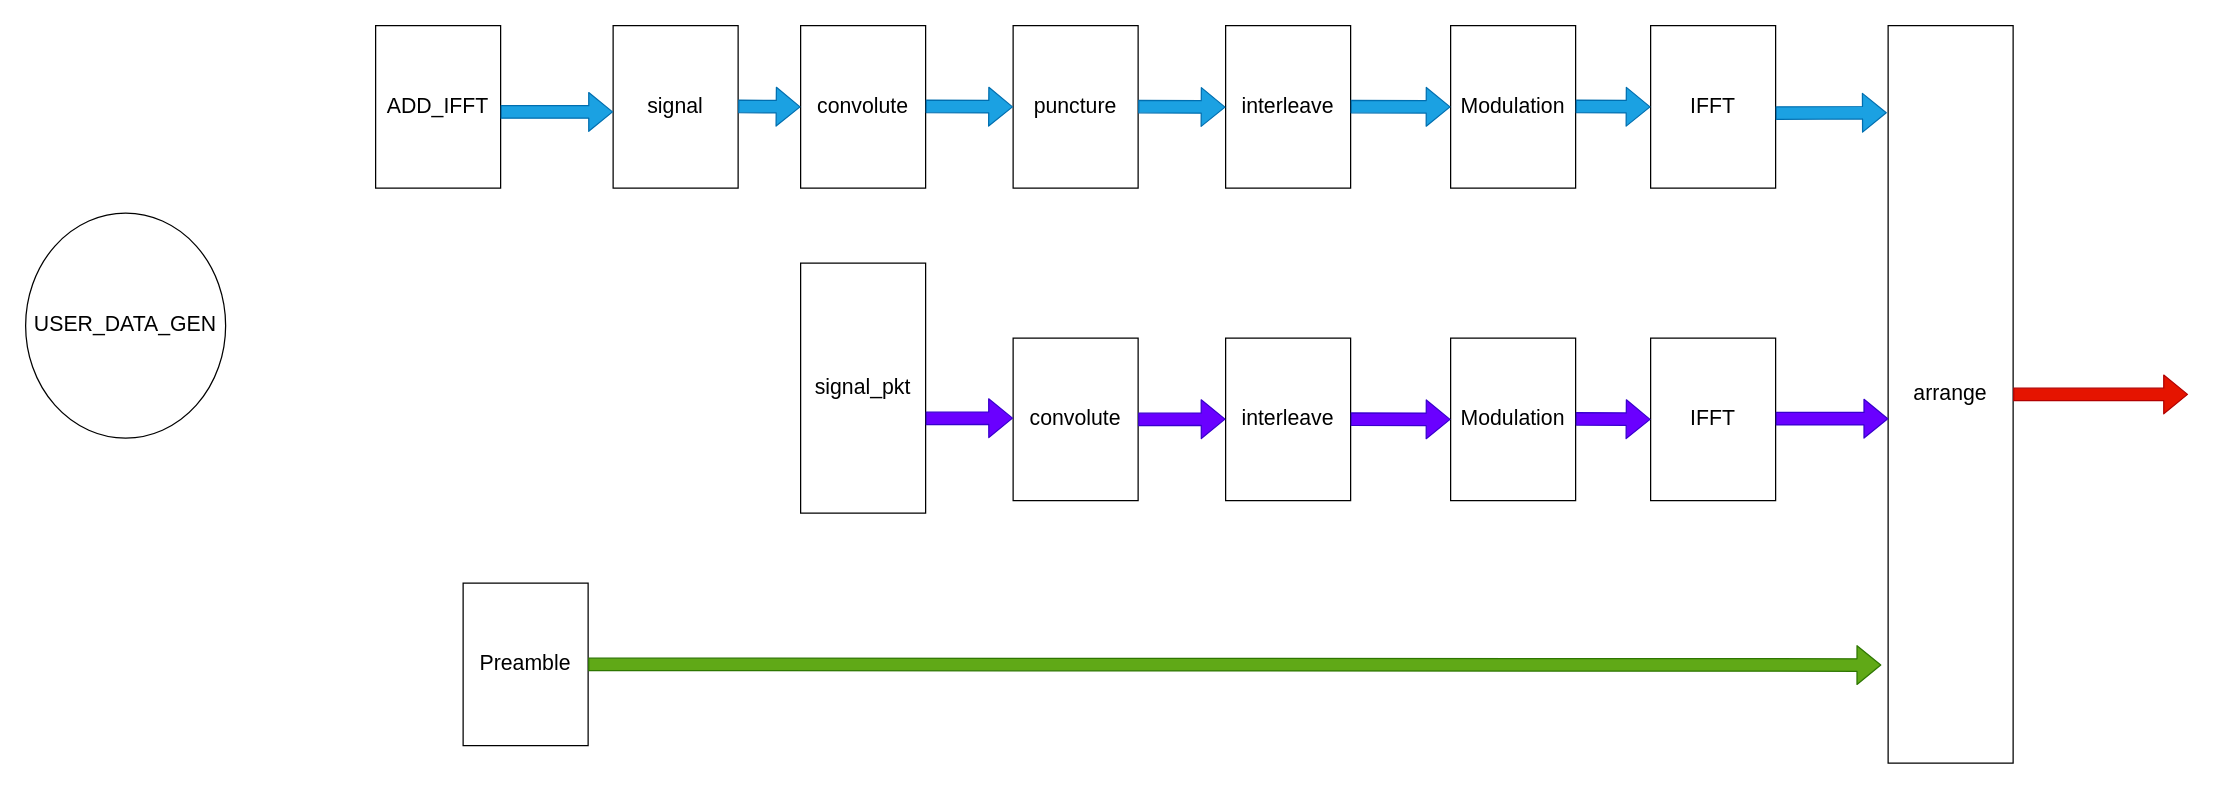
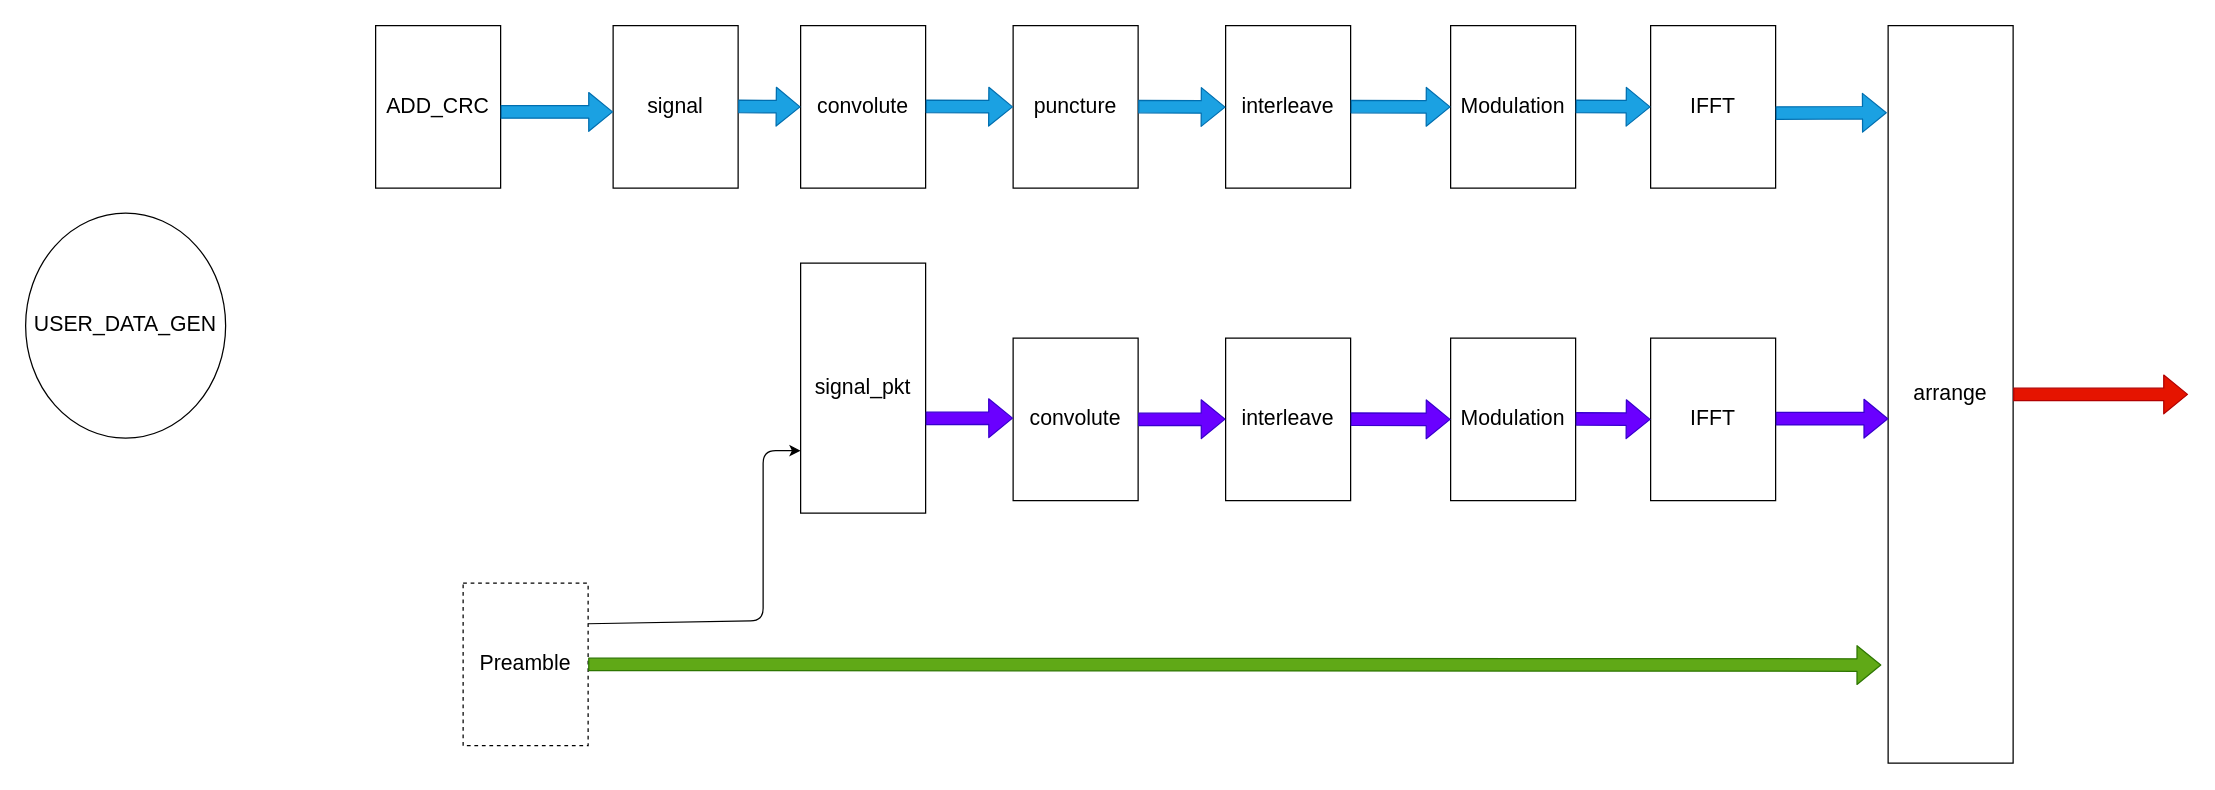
node "ADD_IFFT": label "ADD_IFFT" -> "ADD_CRC"
edge "Preamble" -> "signal_pkt": added
node "Preamble": style solid -> dashed
